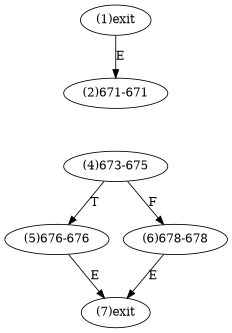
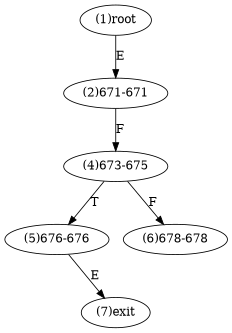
node "(1)exit": label "(1)exit" -> "(1)root"
edge "(2)671-671" -> "(4)673-675": added, label "F"
edge "(6)678-678" -> "(7)exit": removed, label "E"
